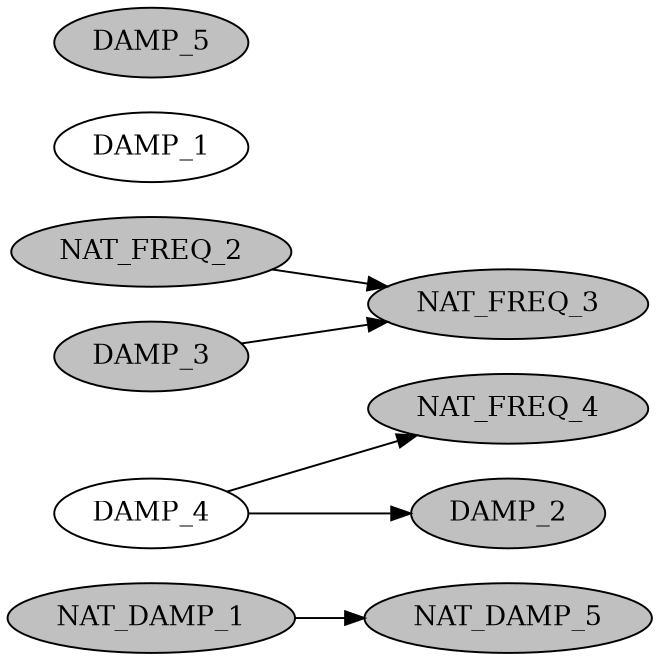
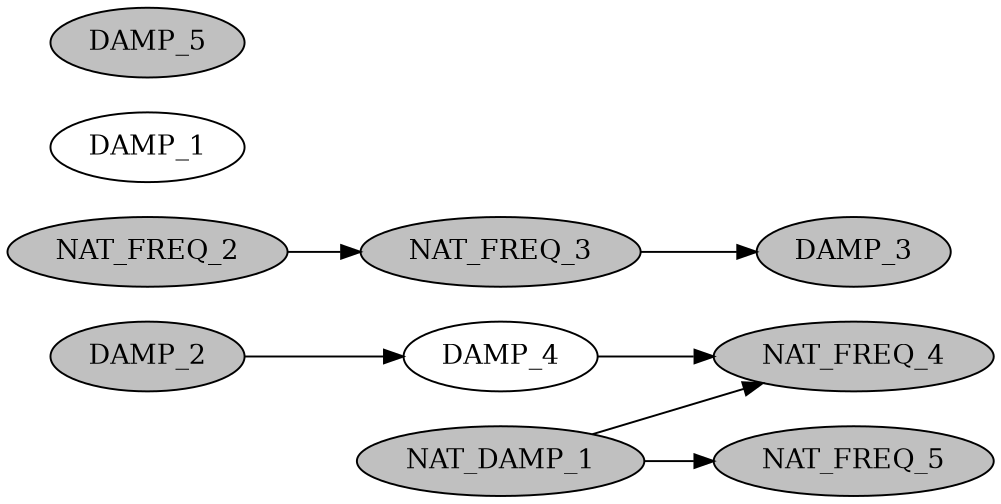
edge "DAMP_3" -> "NAT_FREQ_3": reversed
edge "NAT_DAMP_1" -> "NAT_FREQ_4": added
edge "DAMP_4" -> "DAMP_2": reversed
node "NAT_DAMP_5": label "NAT_DAMP_5" -> "NAT_FREQ_5"
